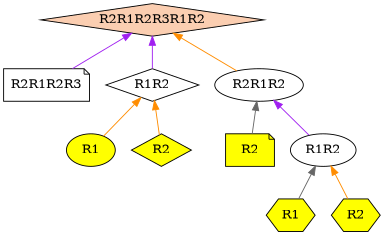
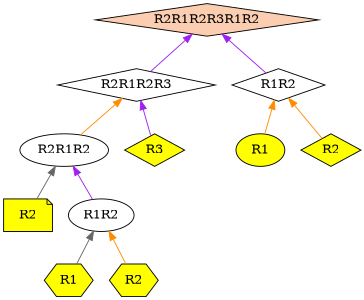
edge "R2R1R2" -> "R2R1R2R3R1R2": now "R2R1R2" -> "R2R1R2R3"
node "R2R1R2R3": shape note -> diamond
node "R3": added
